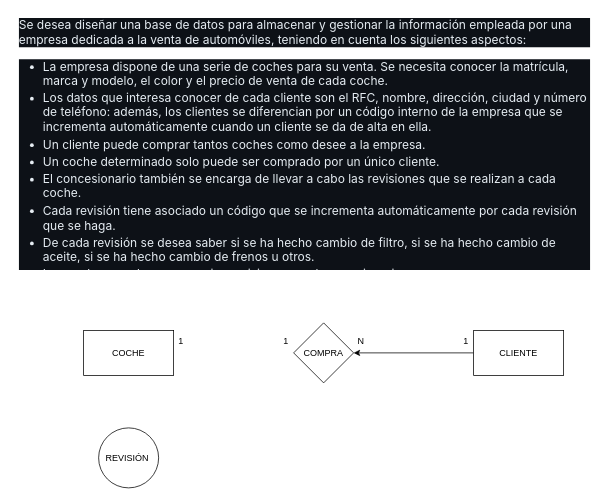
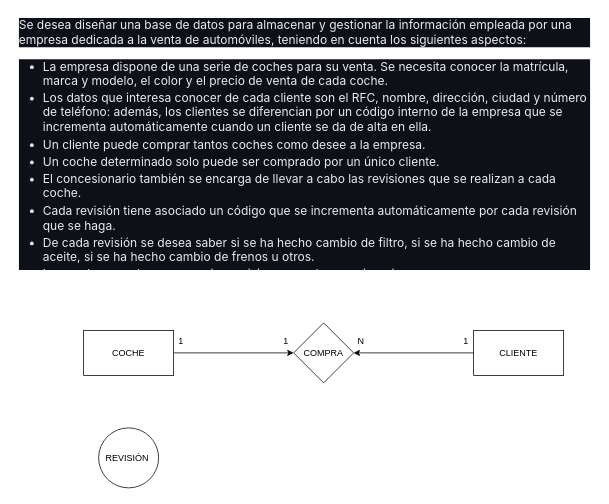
edge "COCHE" -> "COMPRA": added
